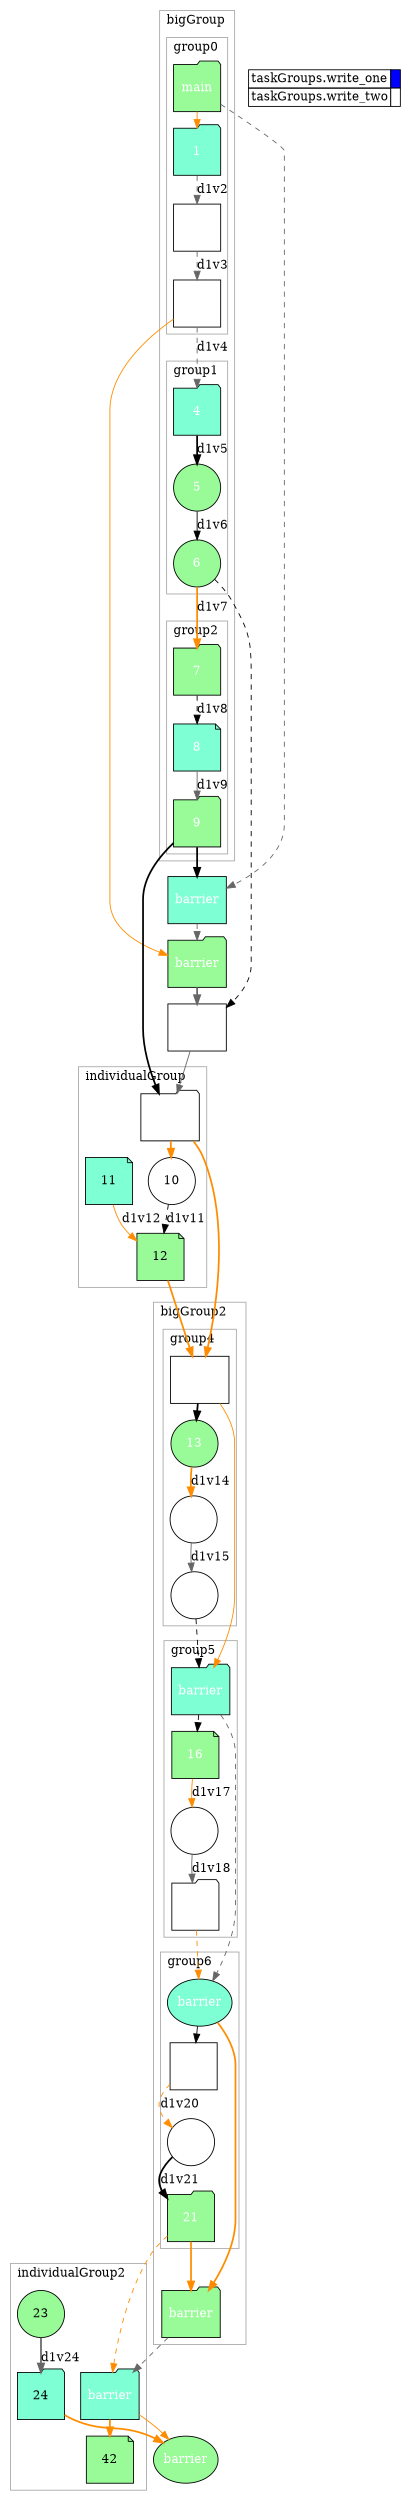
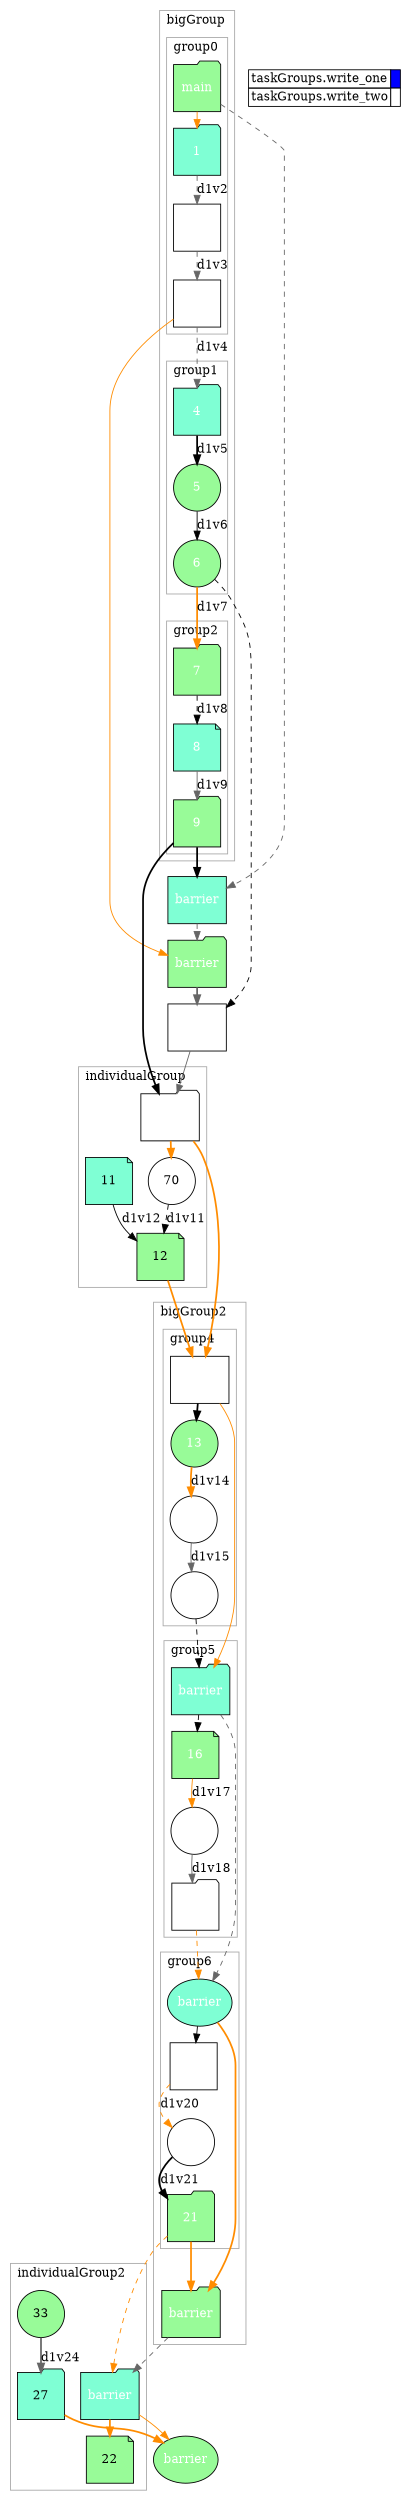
node "10": label "10" -> "70"
edge "11" -> "12": color darkorange -> black
node "23": label "23" -> "33"
node "24": label "24" -> "27"
node "42": label "42" -> "22"
